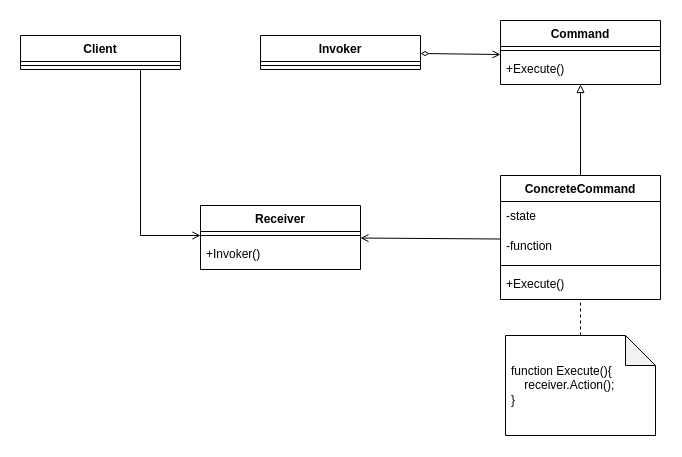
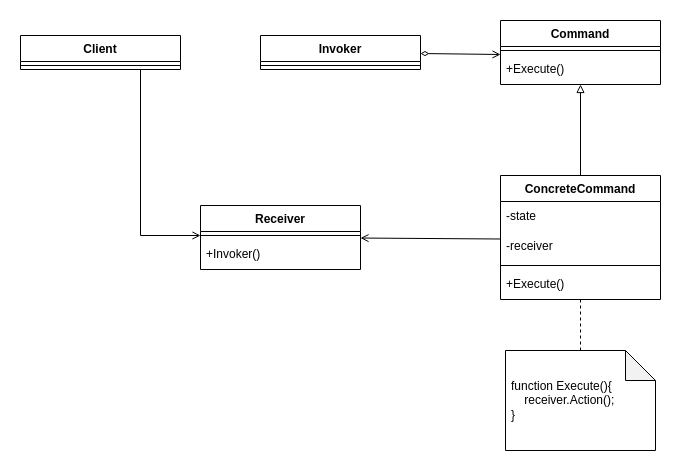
node "-function": label "-function" -> "-receiver"
node "function Execute(){ receiver.Action(); }": moved (581, 386) -> (581, 401)
